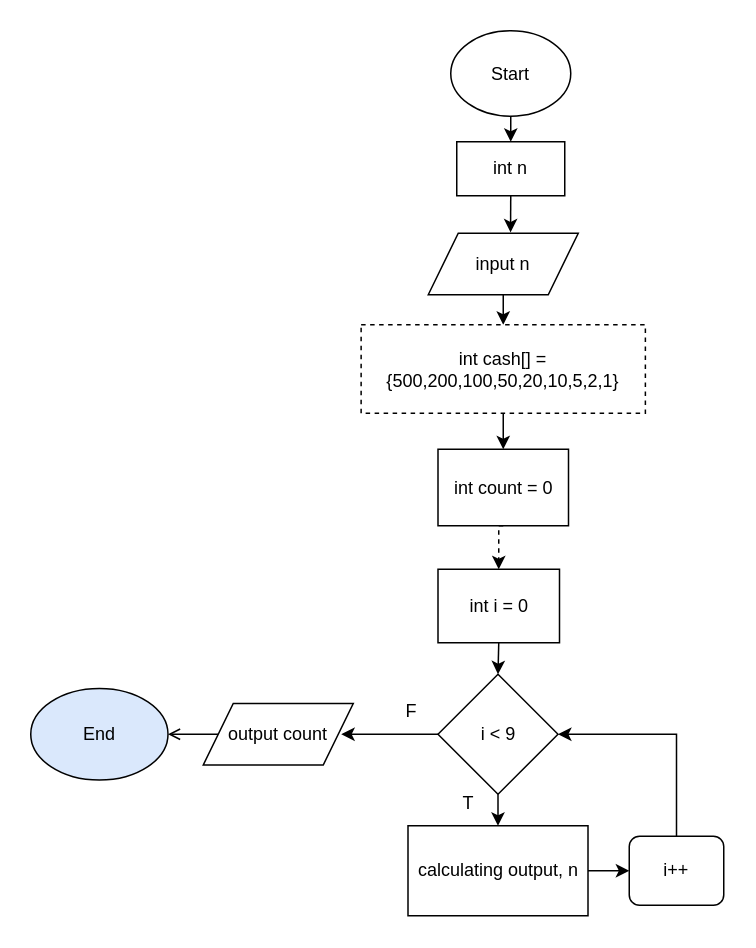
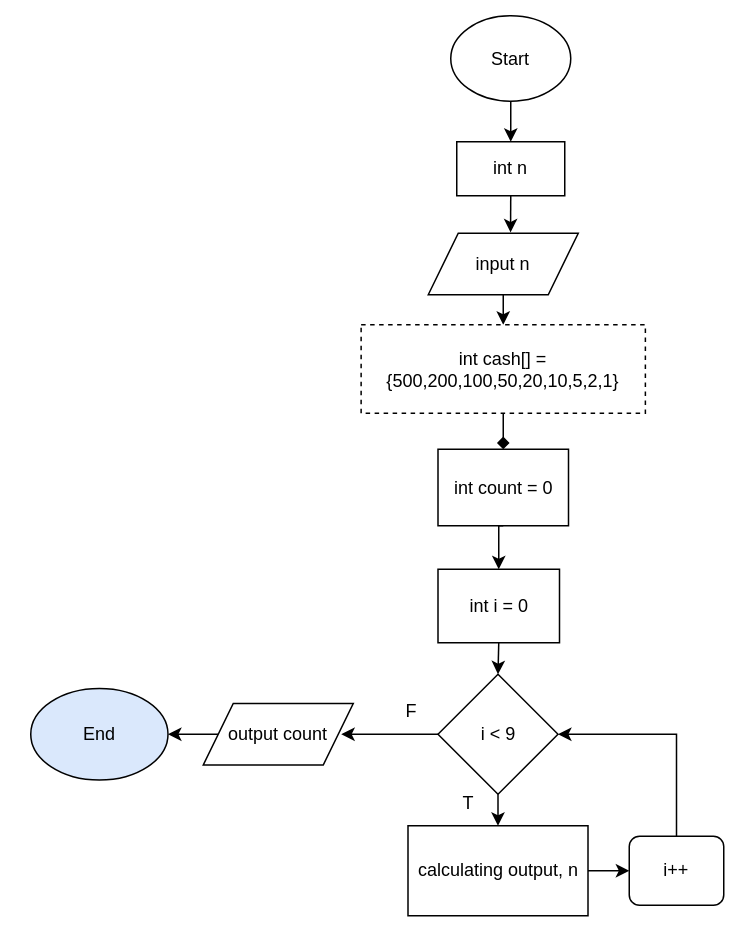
node "Start": moved (511, 74) -> (511, 59)
edge "int cash[] = {500,200,100,50,20,10,5,2,1}" -> "int count = 0": arrowhead classic -> diamond
edge "int count = 0" -> "int i = 0": style dashed -> solid
edge "output count" -> "End": arrowhead open -> classic
